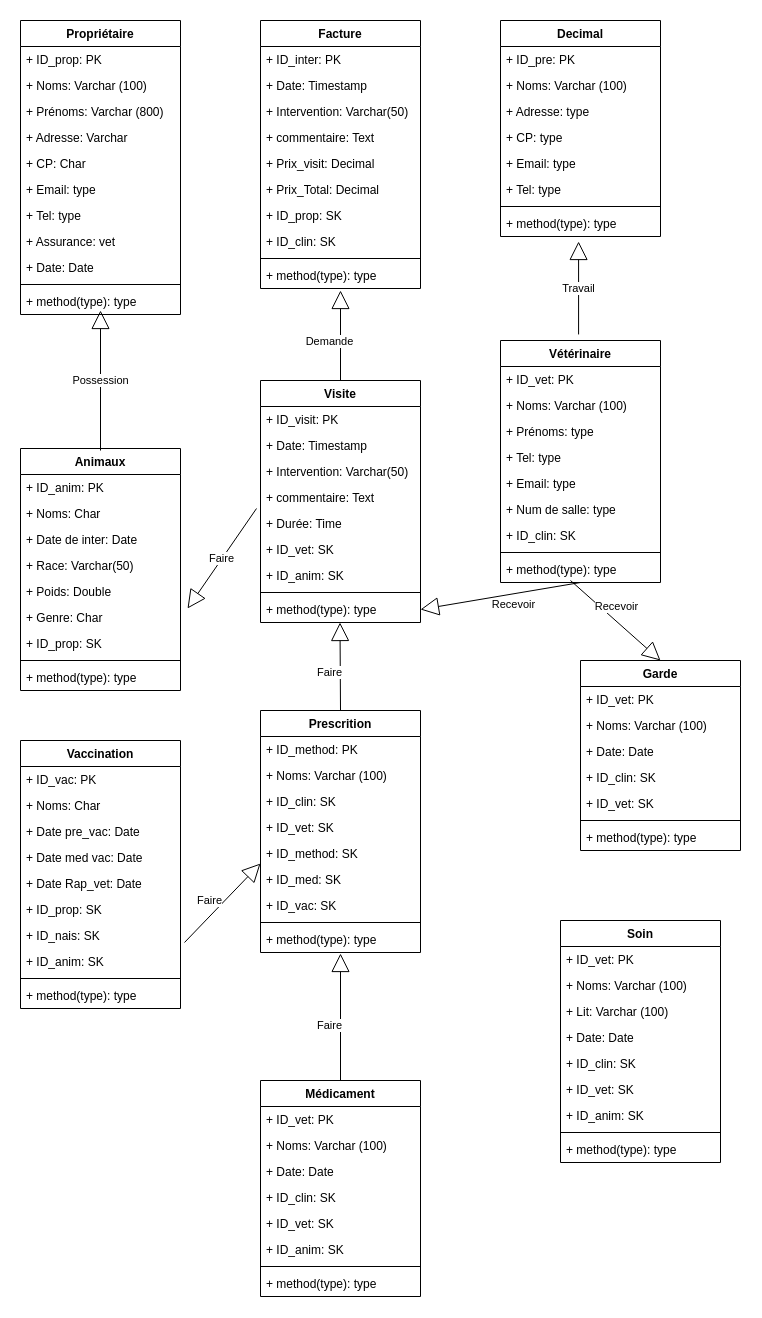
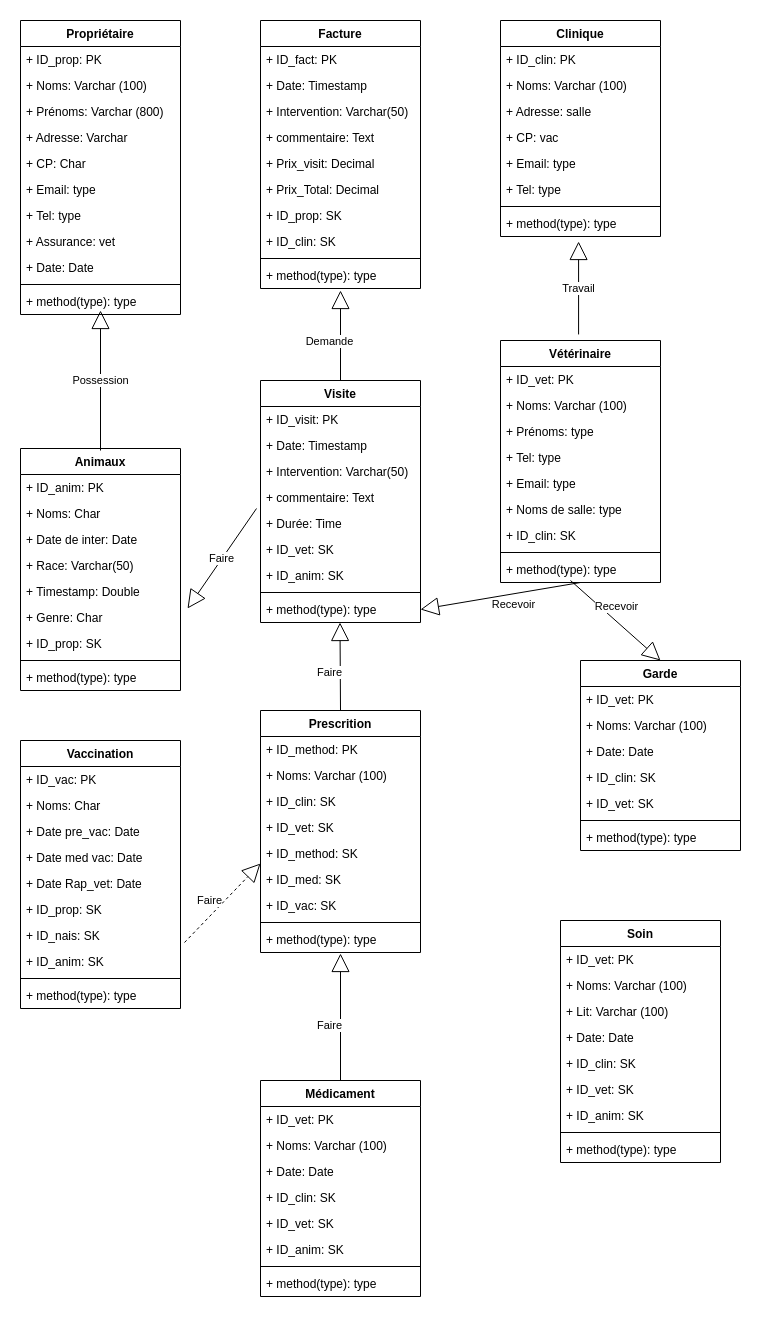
node "Decimal": label "Decimal" -> "Clinique"
node "+ ID_inter: PK": label "+ ID_inter: PK" -> "+ ID_fact: PK"
node "+ ID_pre: PK": label "+ ID_pre: PK" -> "+ ID_clin: PK"
node "+ Adresse: type": label "+ Adresse: type" -> "+ Adresse: salle"
node "+ CP: type": label "+ CP: type" -> "+ CP: vac"
node "+ Num de salle: type": label "+ Num de salle: type" -> "+ Noms de salle: type"
node "+ Poids: Double": label "+ Poids: Double" -> "+ Timestamp: Double"
edge "+ ID_nais: SK" -> "+ ID_med: SK": style solid -> dashed
